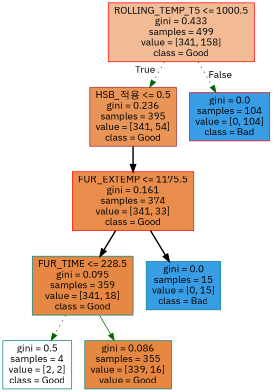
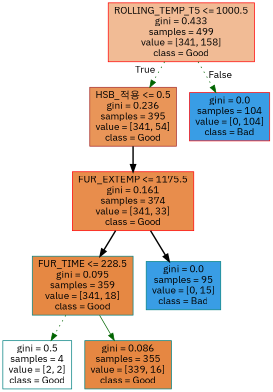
node "gini = 0.0 samples = 15 value = [0, 15] class = Bad": label "gini = 0.0 samples = 15 value = [0, 15] class = Bad" -> "gini = 0.0 samples = 95 value = [0, 15] class = Bad"
node "gini = 0.086 samples = 355 value = [339, 16] value = Good": label "gini = 0.086 samples = 355 value = [339, 16] value = Good" -> "gini = 0.086 samples = 355 value = [339, 16] class = Good"
